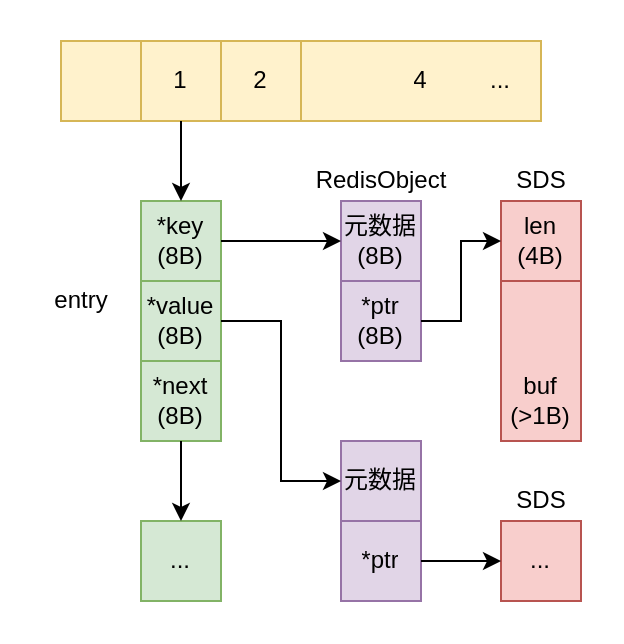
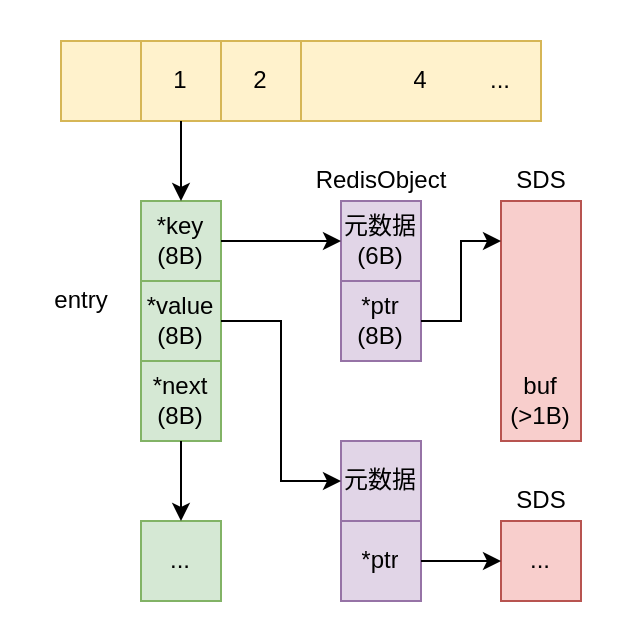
node "元数据 (8B)": label "元数据 (8B)" -> "元数据 (6B)"
node "len (4B)": removed
